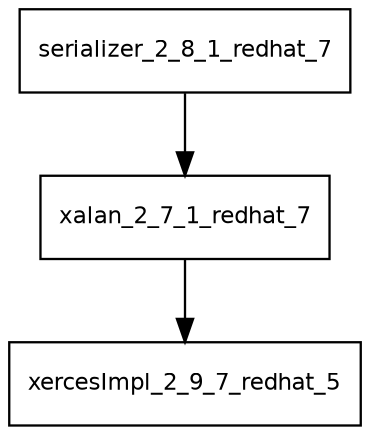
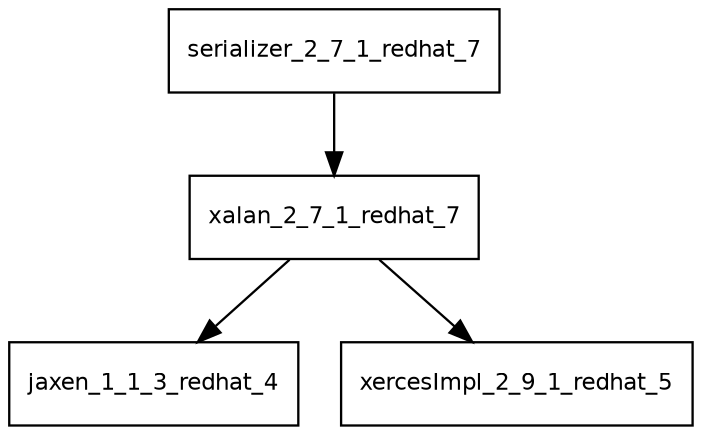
node "serializer_2_8_1_redhat_7": label "serializer_2_8_1_redhat_7" -> "serializer_2_7_1_redhat_7"
node "jaxen_1_1_3_redhat_4": added
node "xercesImpl_2_9_7_redhat_5": label "xercesImpl_2_9_7_redhat_5" -> "xercesImpl_2_9_1_redhat_5"
